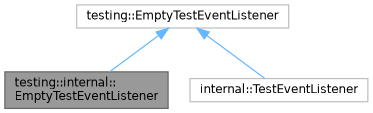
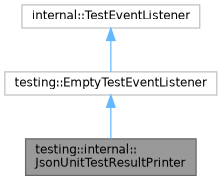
edge "internal::TestEventListener" -> "testing::EmptyTestEventListener": reversed
node "testing::internal:: EmptyTestEventListener": label "testing::internal:: EmptyTestEventListener" -> "testing::internal:: JsonUnitTestResultPrinter"
